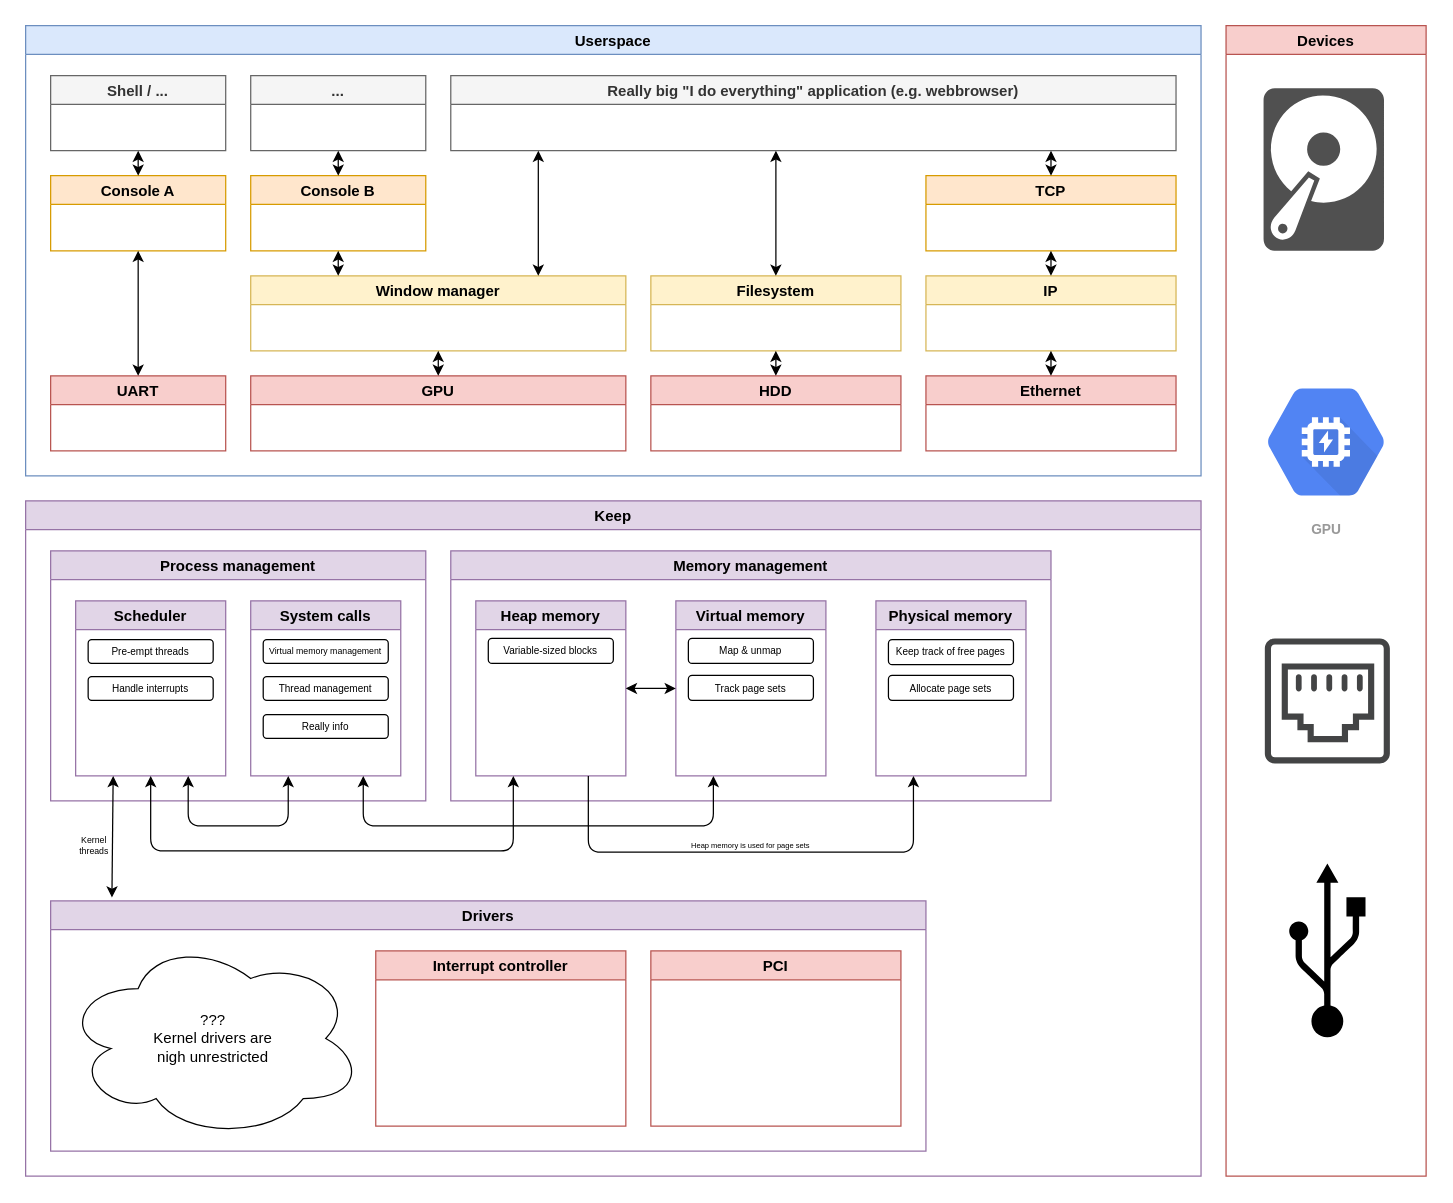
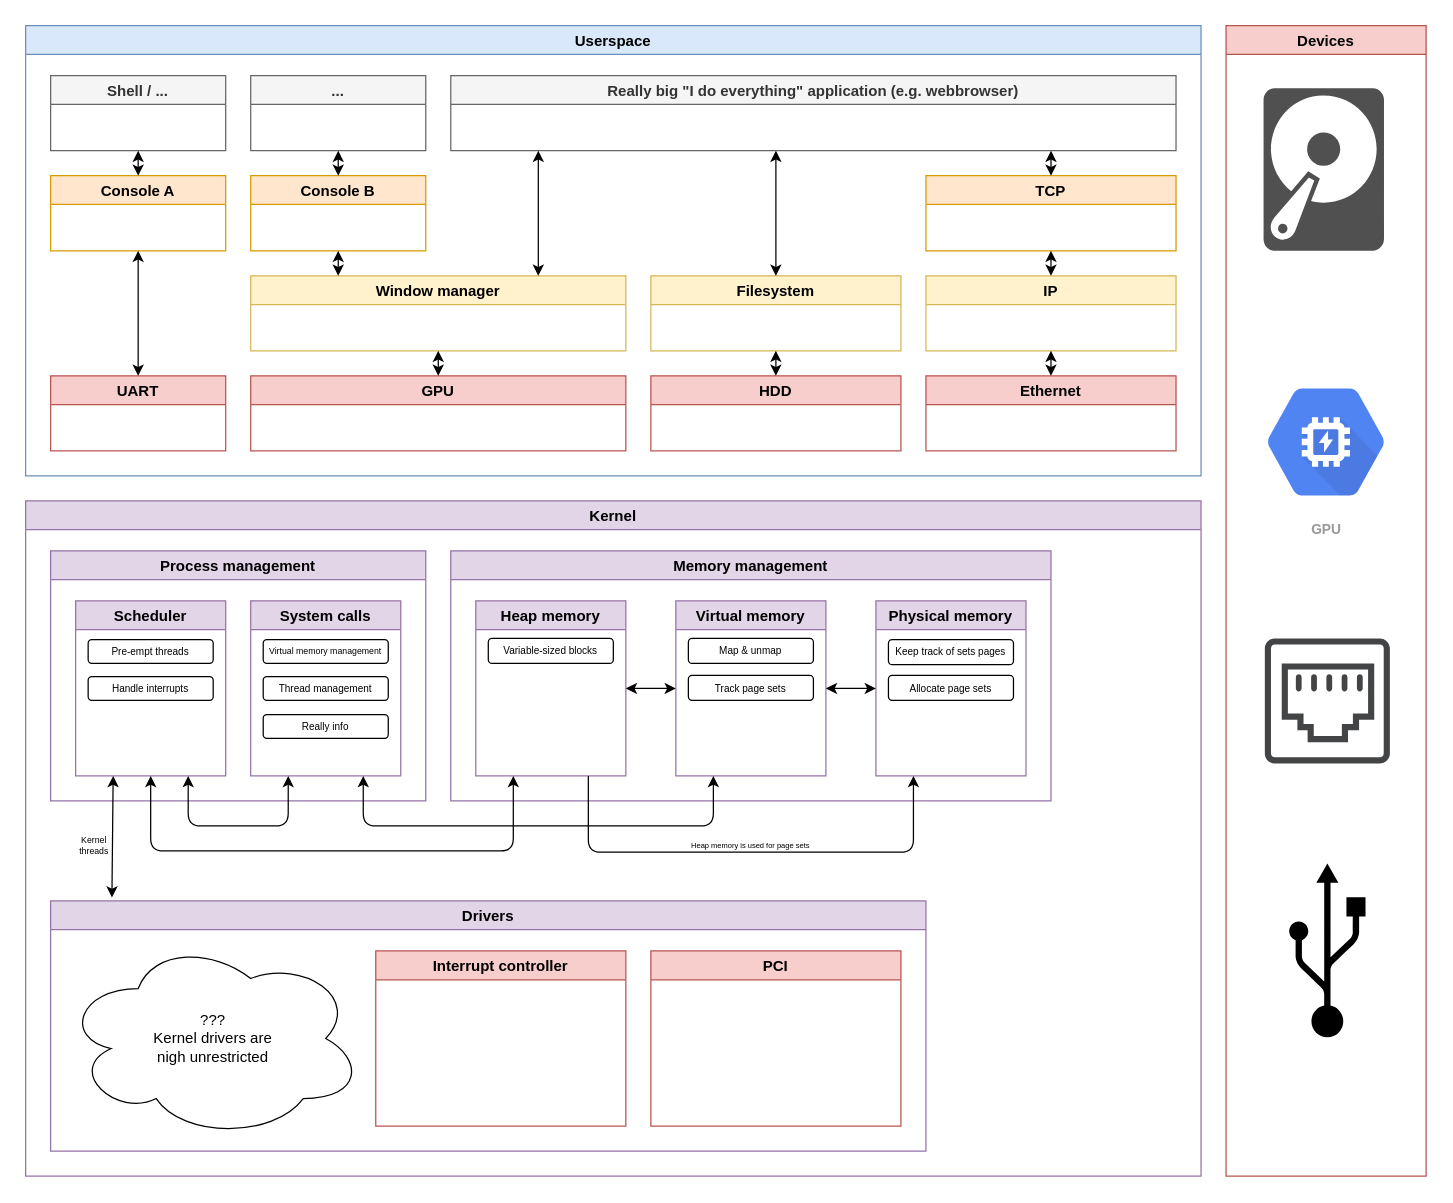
node "Keep": label "Keep" -> "Kernel"
node "Keep track of free pages": label "Keep track of free pages" -> "Keep track of sets pages"
edge "Virtual memory" -- "Physical memory": added
